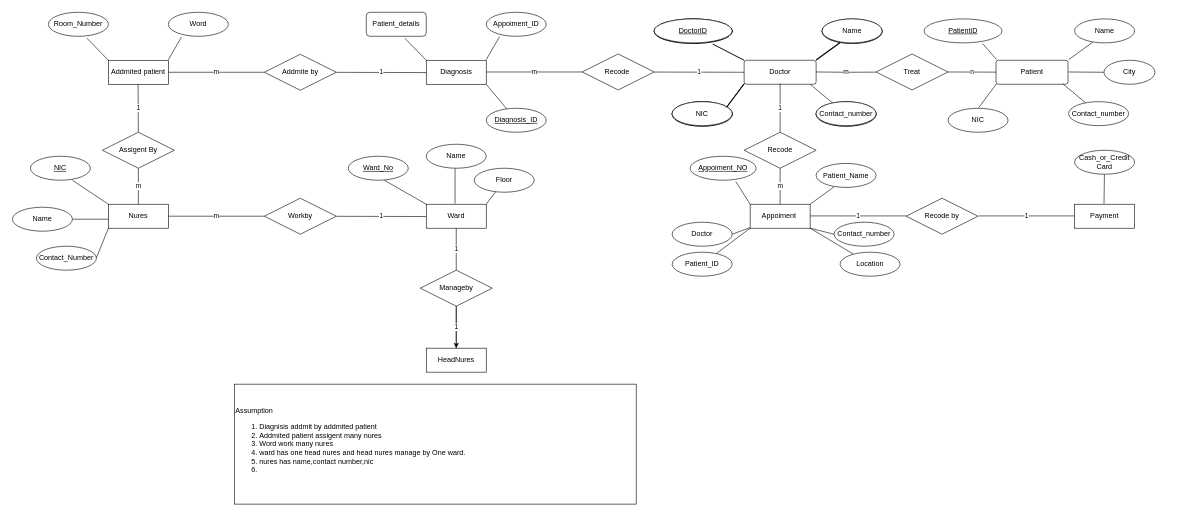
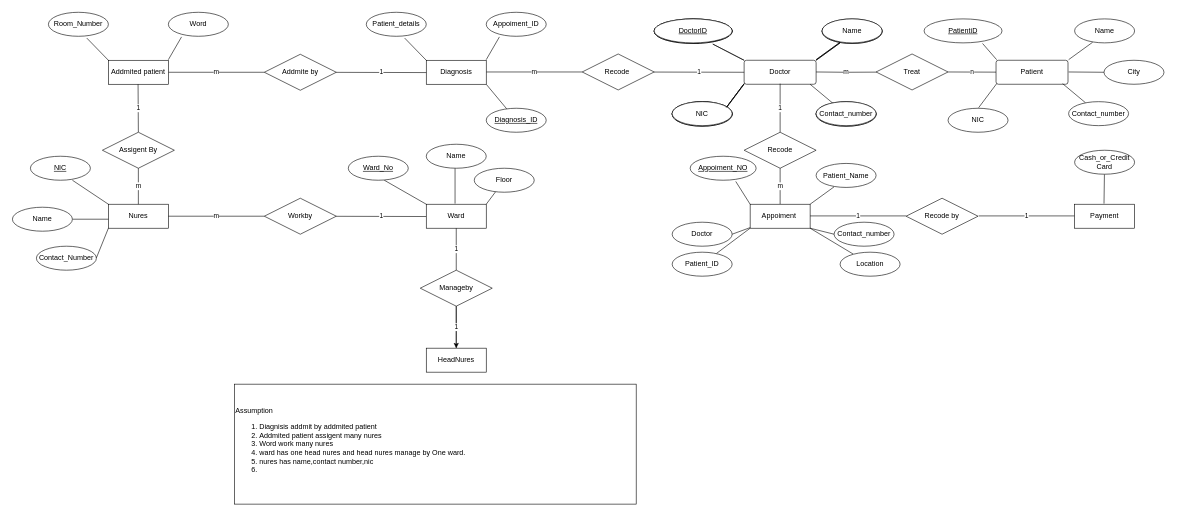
node "Patient_details": shape rounded rectangle -> ellipse
node "City": size 51x24 -> 60x24
